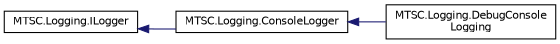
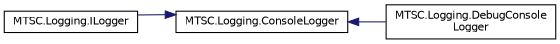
node "MTSC.Logging.DebugConsole Logging": label "MTSC.Logging.DebugConsole Logging" -> "MTSC.Logging.DebugConsole Logger"
edge "MTSC.Logging.ConsoleLogger" -> "MTSC.Logging.ILogger": reversed
